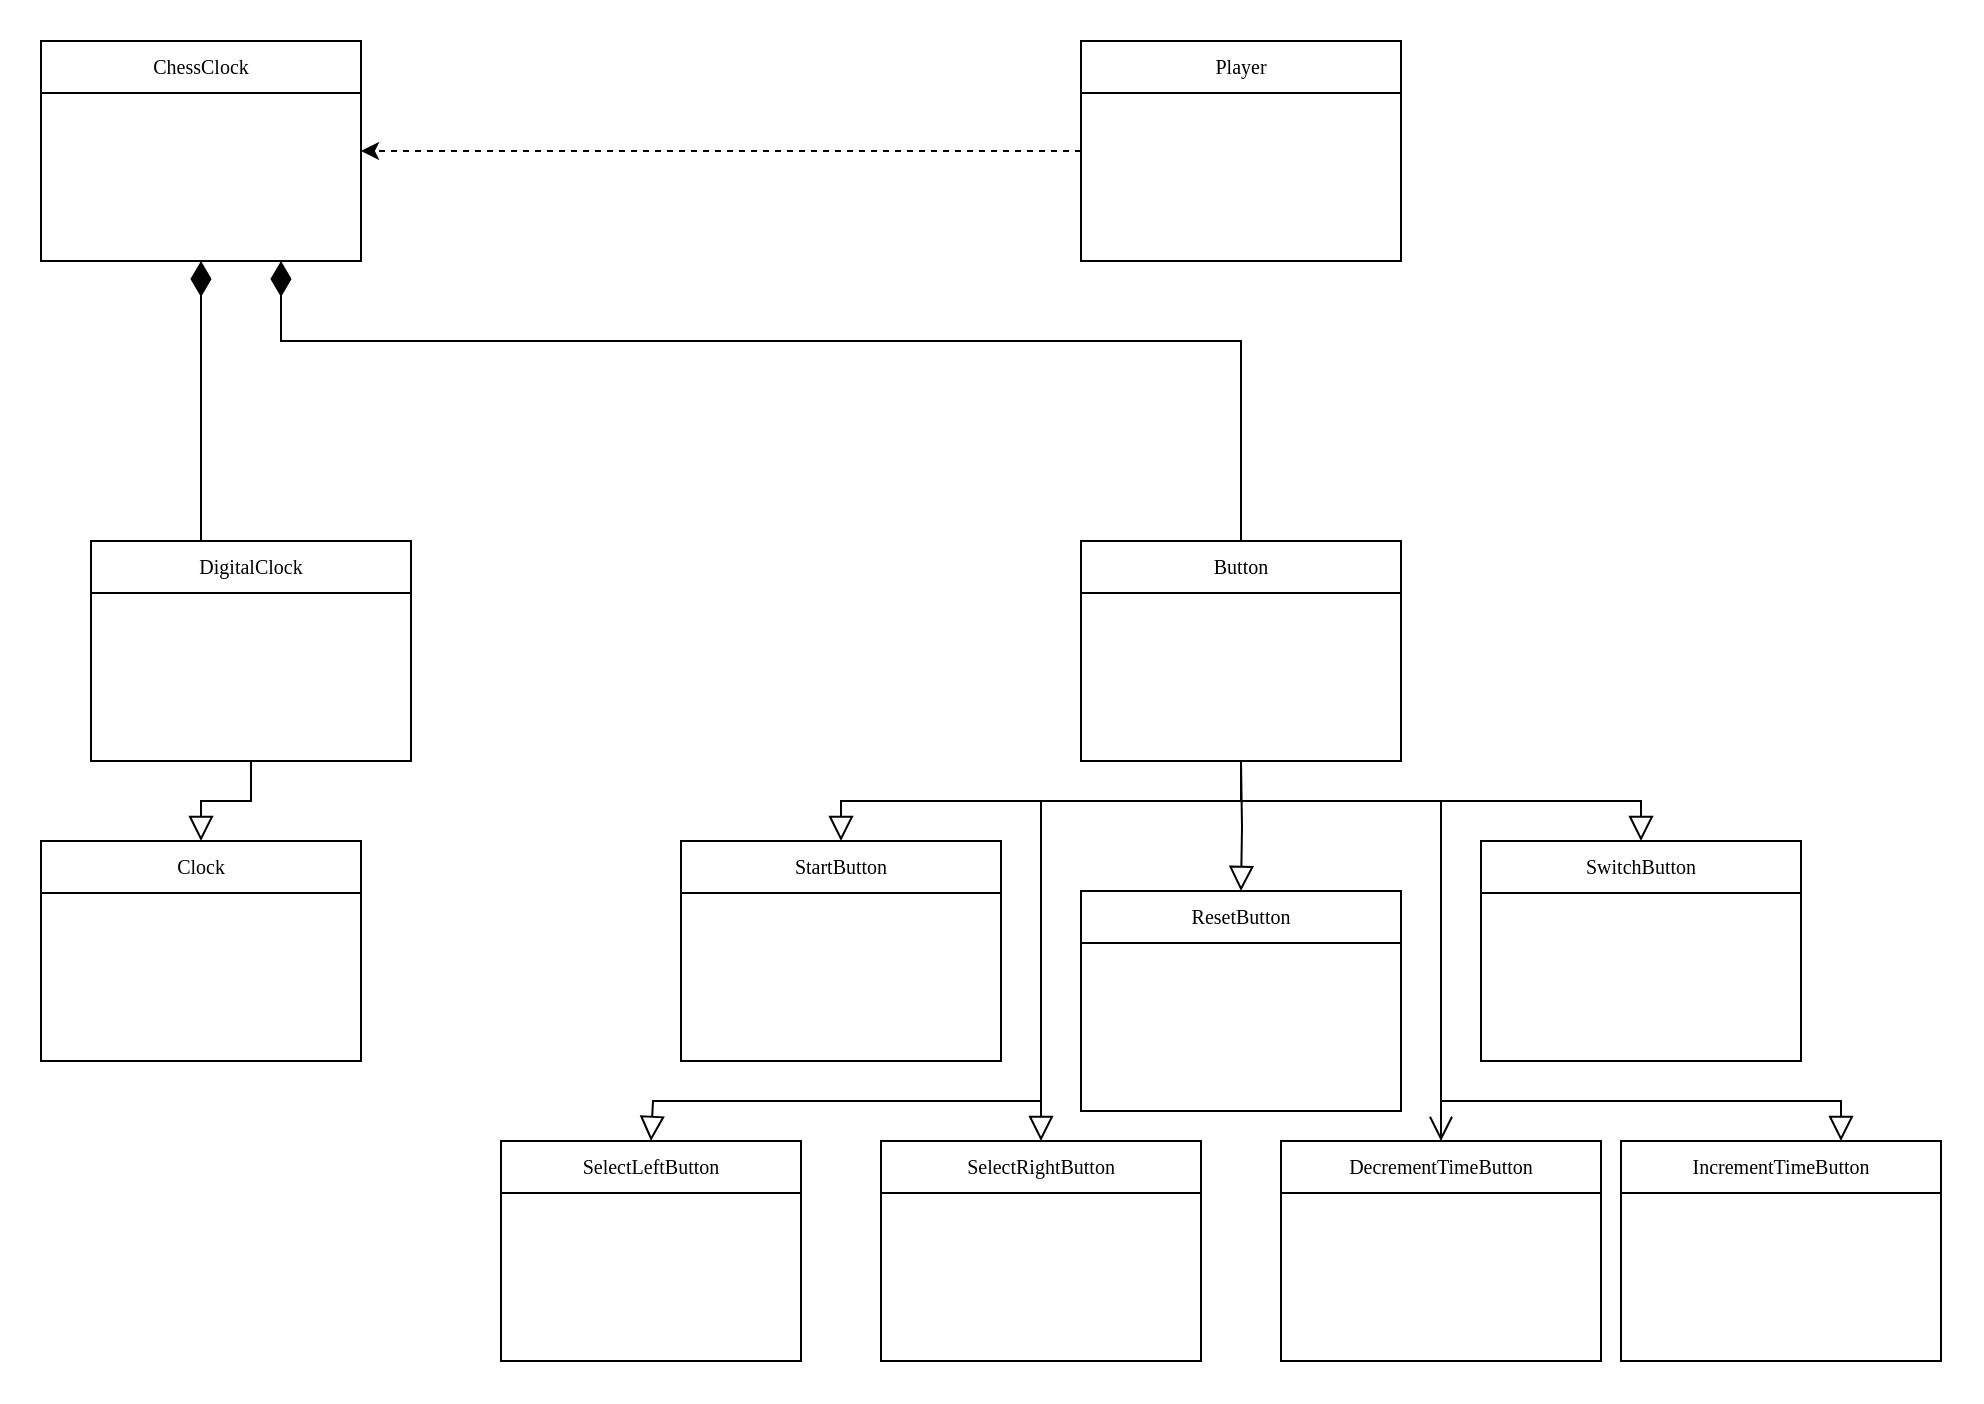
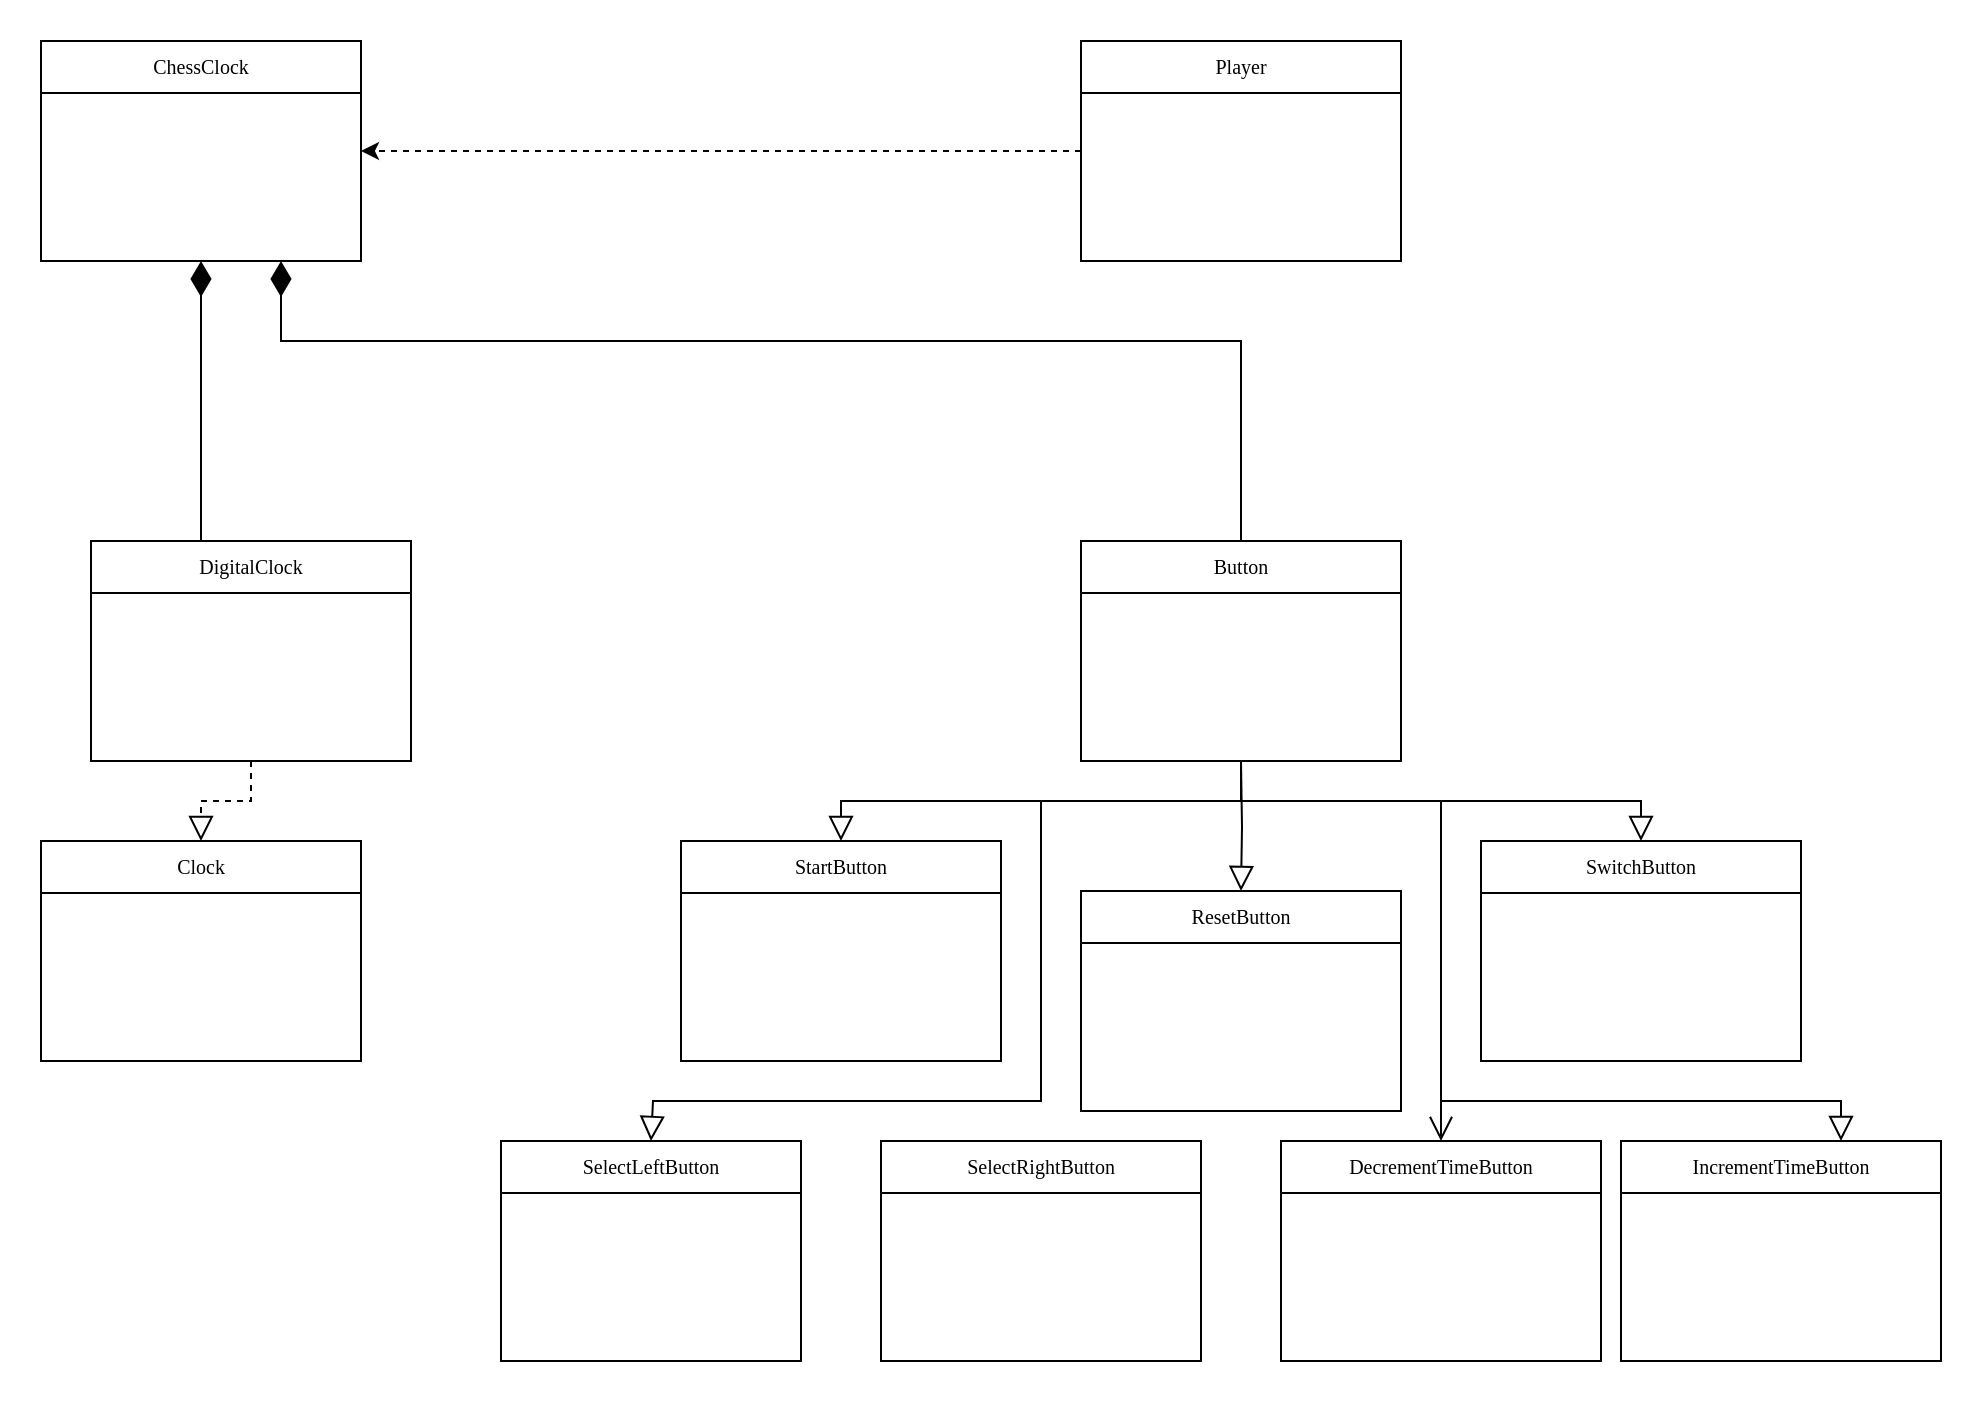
edge "DigitalClock" -> "Clock": style solid -> dashed
edge "Button" -> "SelectRightButton": removed
